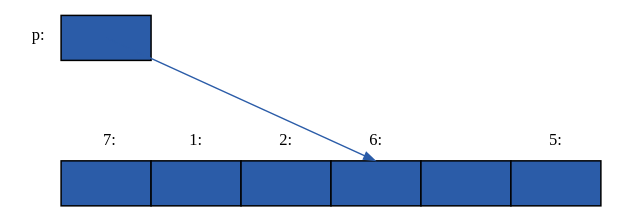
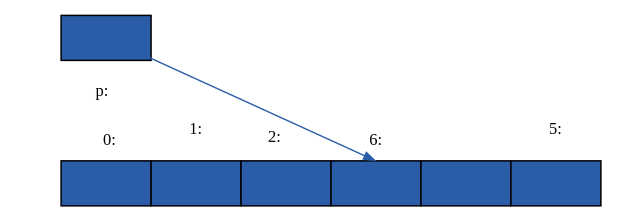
node "p:": moved (39, 35) -> (102, 91)
node "7:": label "7:" -> "0:"
node "1:": moved (196, 141) -> (196, 129)
node "2:": moved (286, 141) -> (275, 137)
node "5:": moved (556, 141) -> (556, 129)
